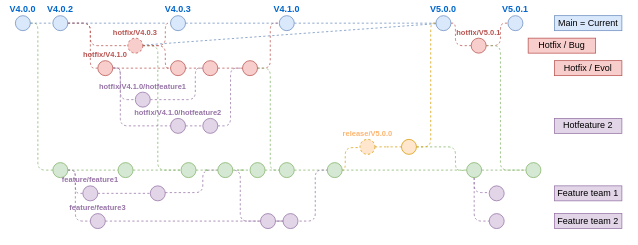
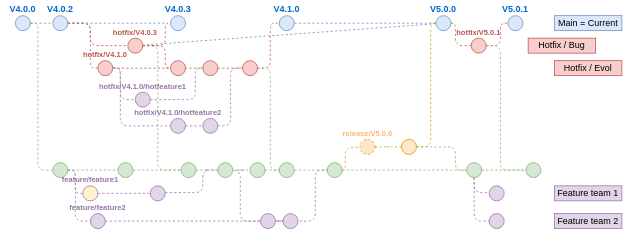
edge "V4.0.3" -- "V4.1.0": removed
node "hotfix/V4.0.3": style dashed -> solid
node "Hotfeature 2": removed
node "feature/feature1": fillcolor #e1d5e7 -> #fff2cc
node "feature/feature3": label "feature/feature3" -> "feature/feature2"
